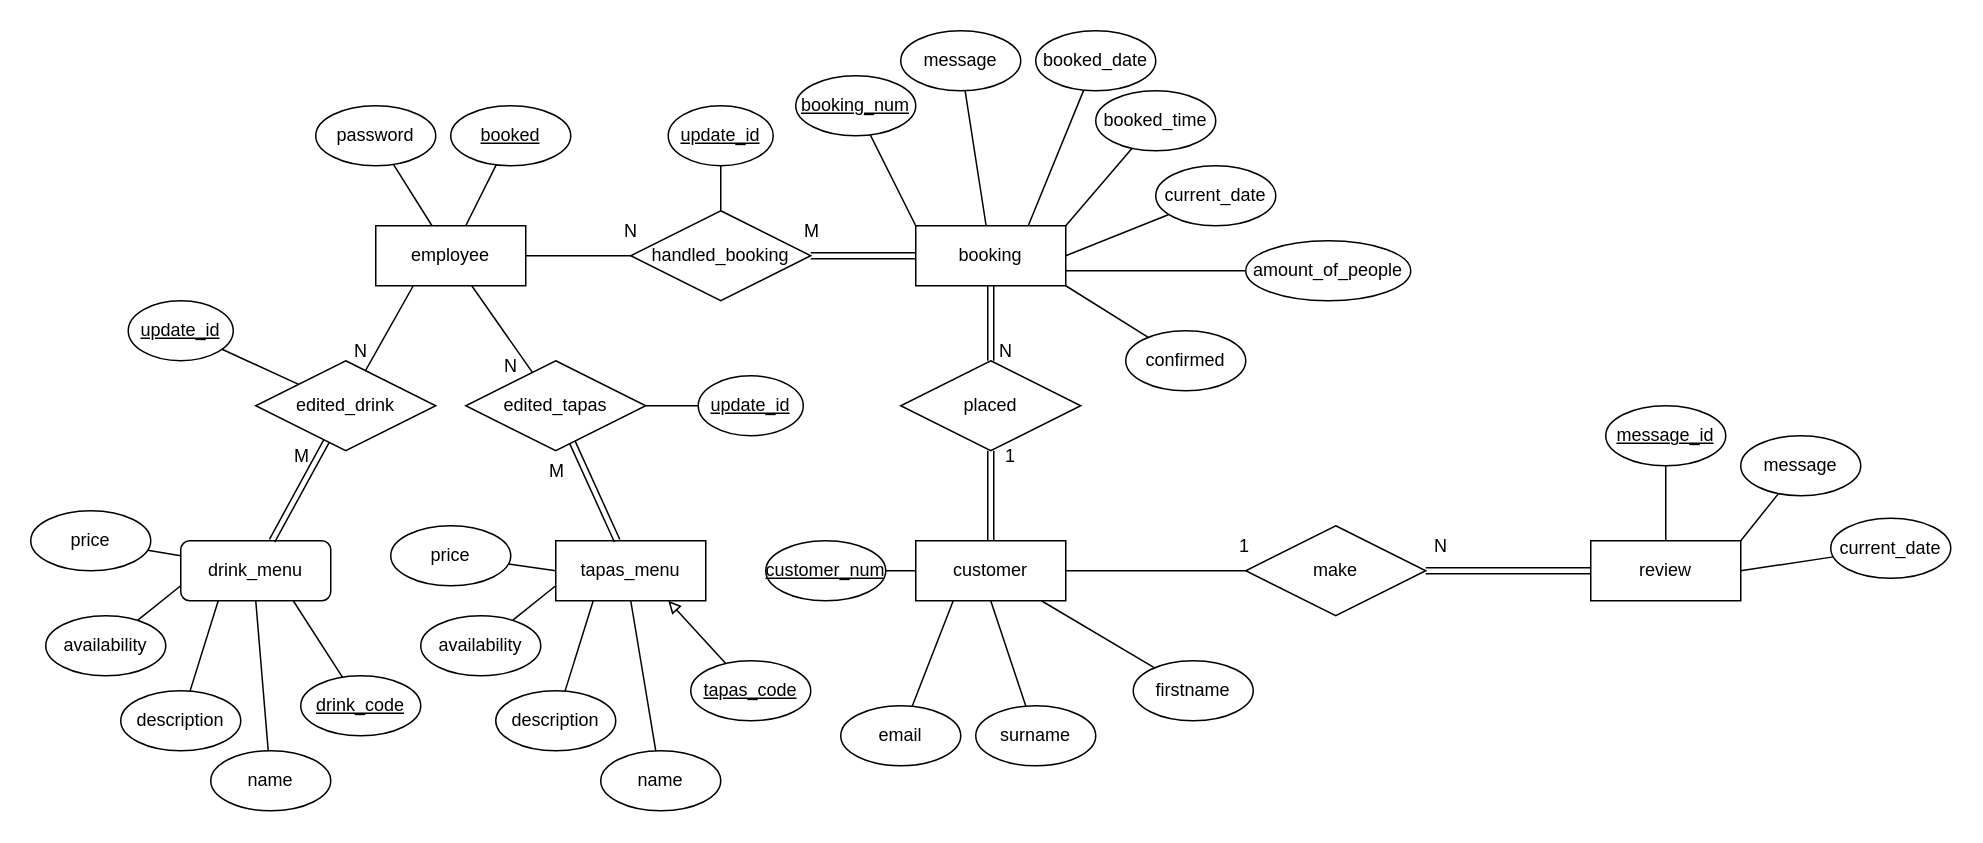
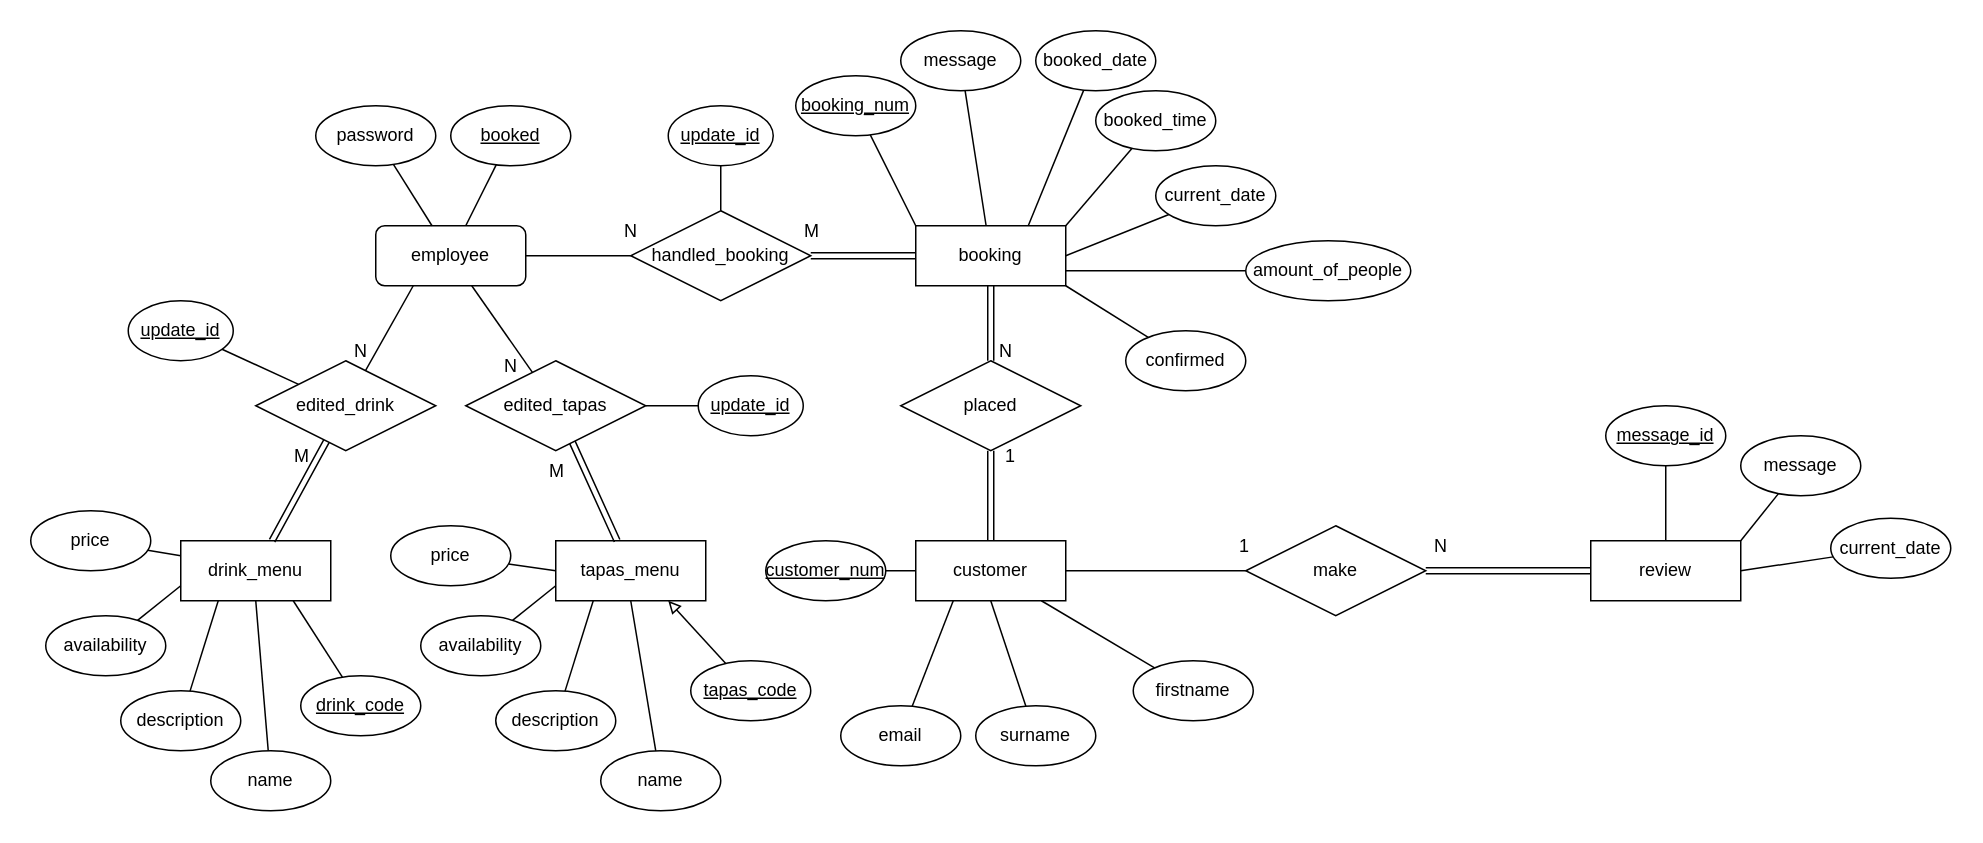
node "employee": shape rectangle -> rounded rectangle
node "drink_menu": shape rounded rectangle -> rectangle
